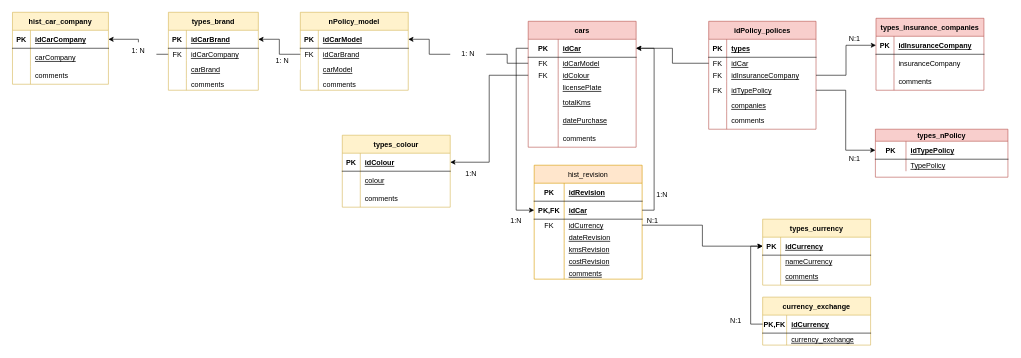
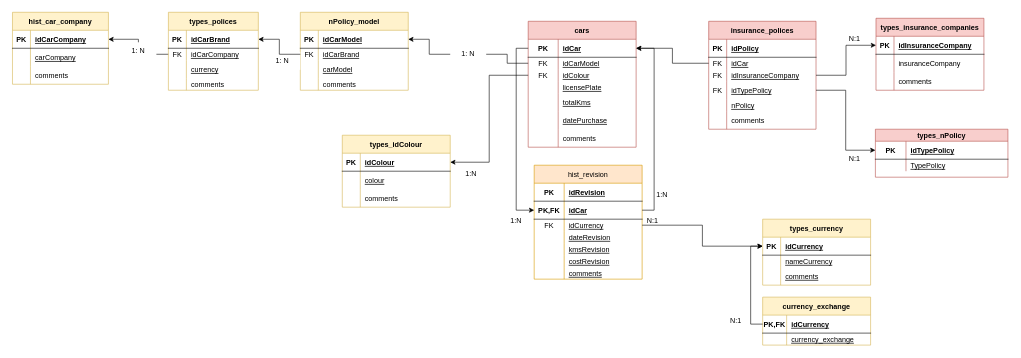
node "types_brand": label "types_brand" -> "types_polices"
node "idPolicy_polices": label "idPolicy_polices" -> "insurance_polices"
node "types": label "types" -> "idPolicy"
node "carBrand": label "carBrand" -> "currency"
node "companies": label "companies" -> "nPolicy"
node "types_colour": label "types_colour" -> "types_idColour"
